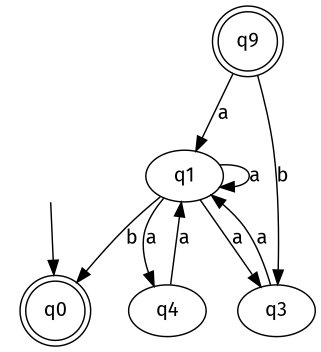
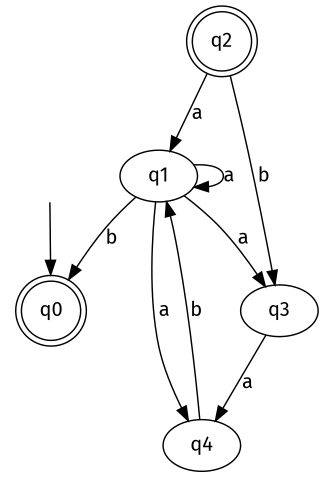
node "q9": label "q9" -> "q2"
edge "q4" -> "q1": label "a" -> "b"
edge "q3" -> "q1": now "q3" -> "q4"
